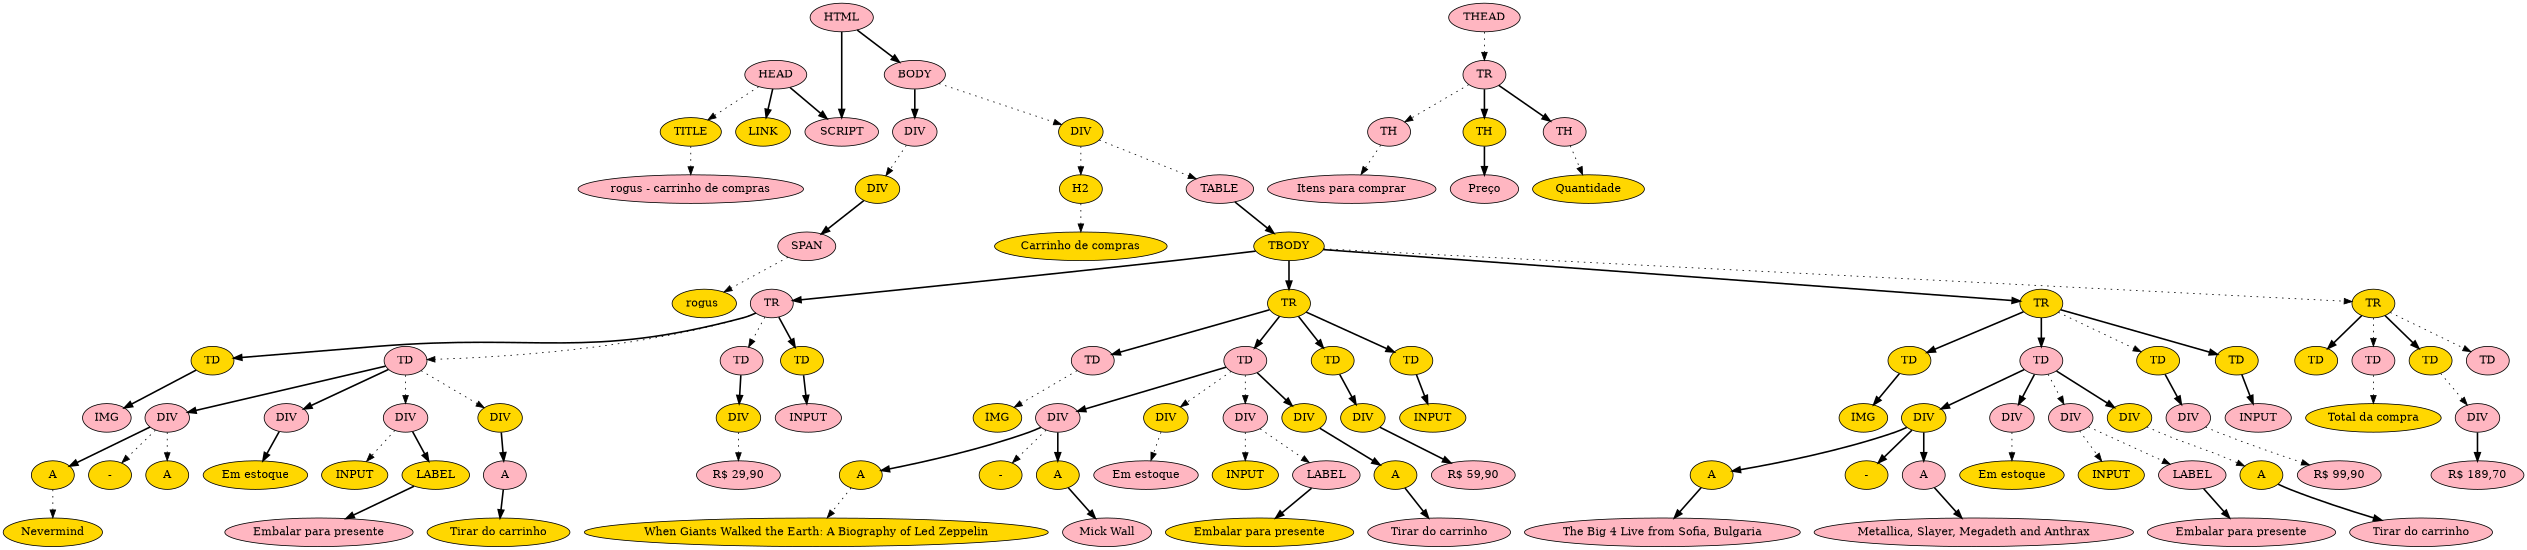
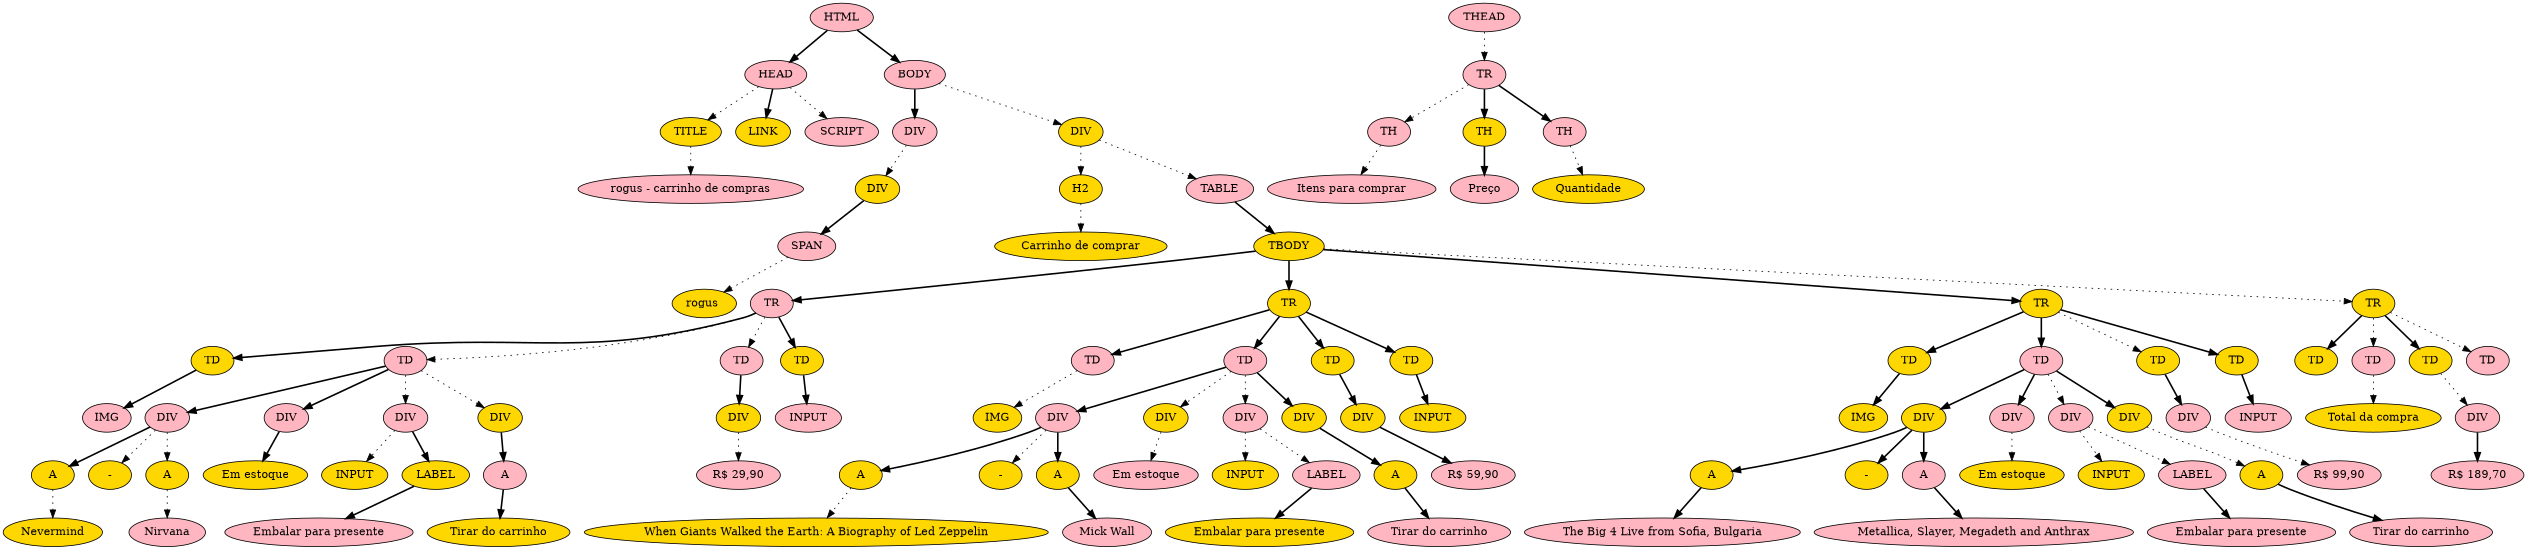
edge "HTML" -> "SCRIPT": now "HTML" -> "HEAD"
edge "HEAD" -> "SCRIPT": style bold -> dotted
node "Carrinho de compras": label "Carrinho de compras" -> "Carrinho de comprar"
node "Nirvana": added
